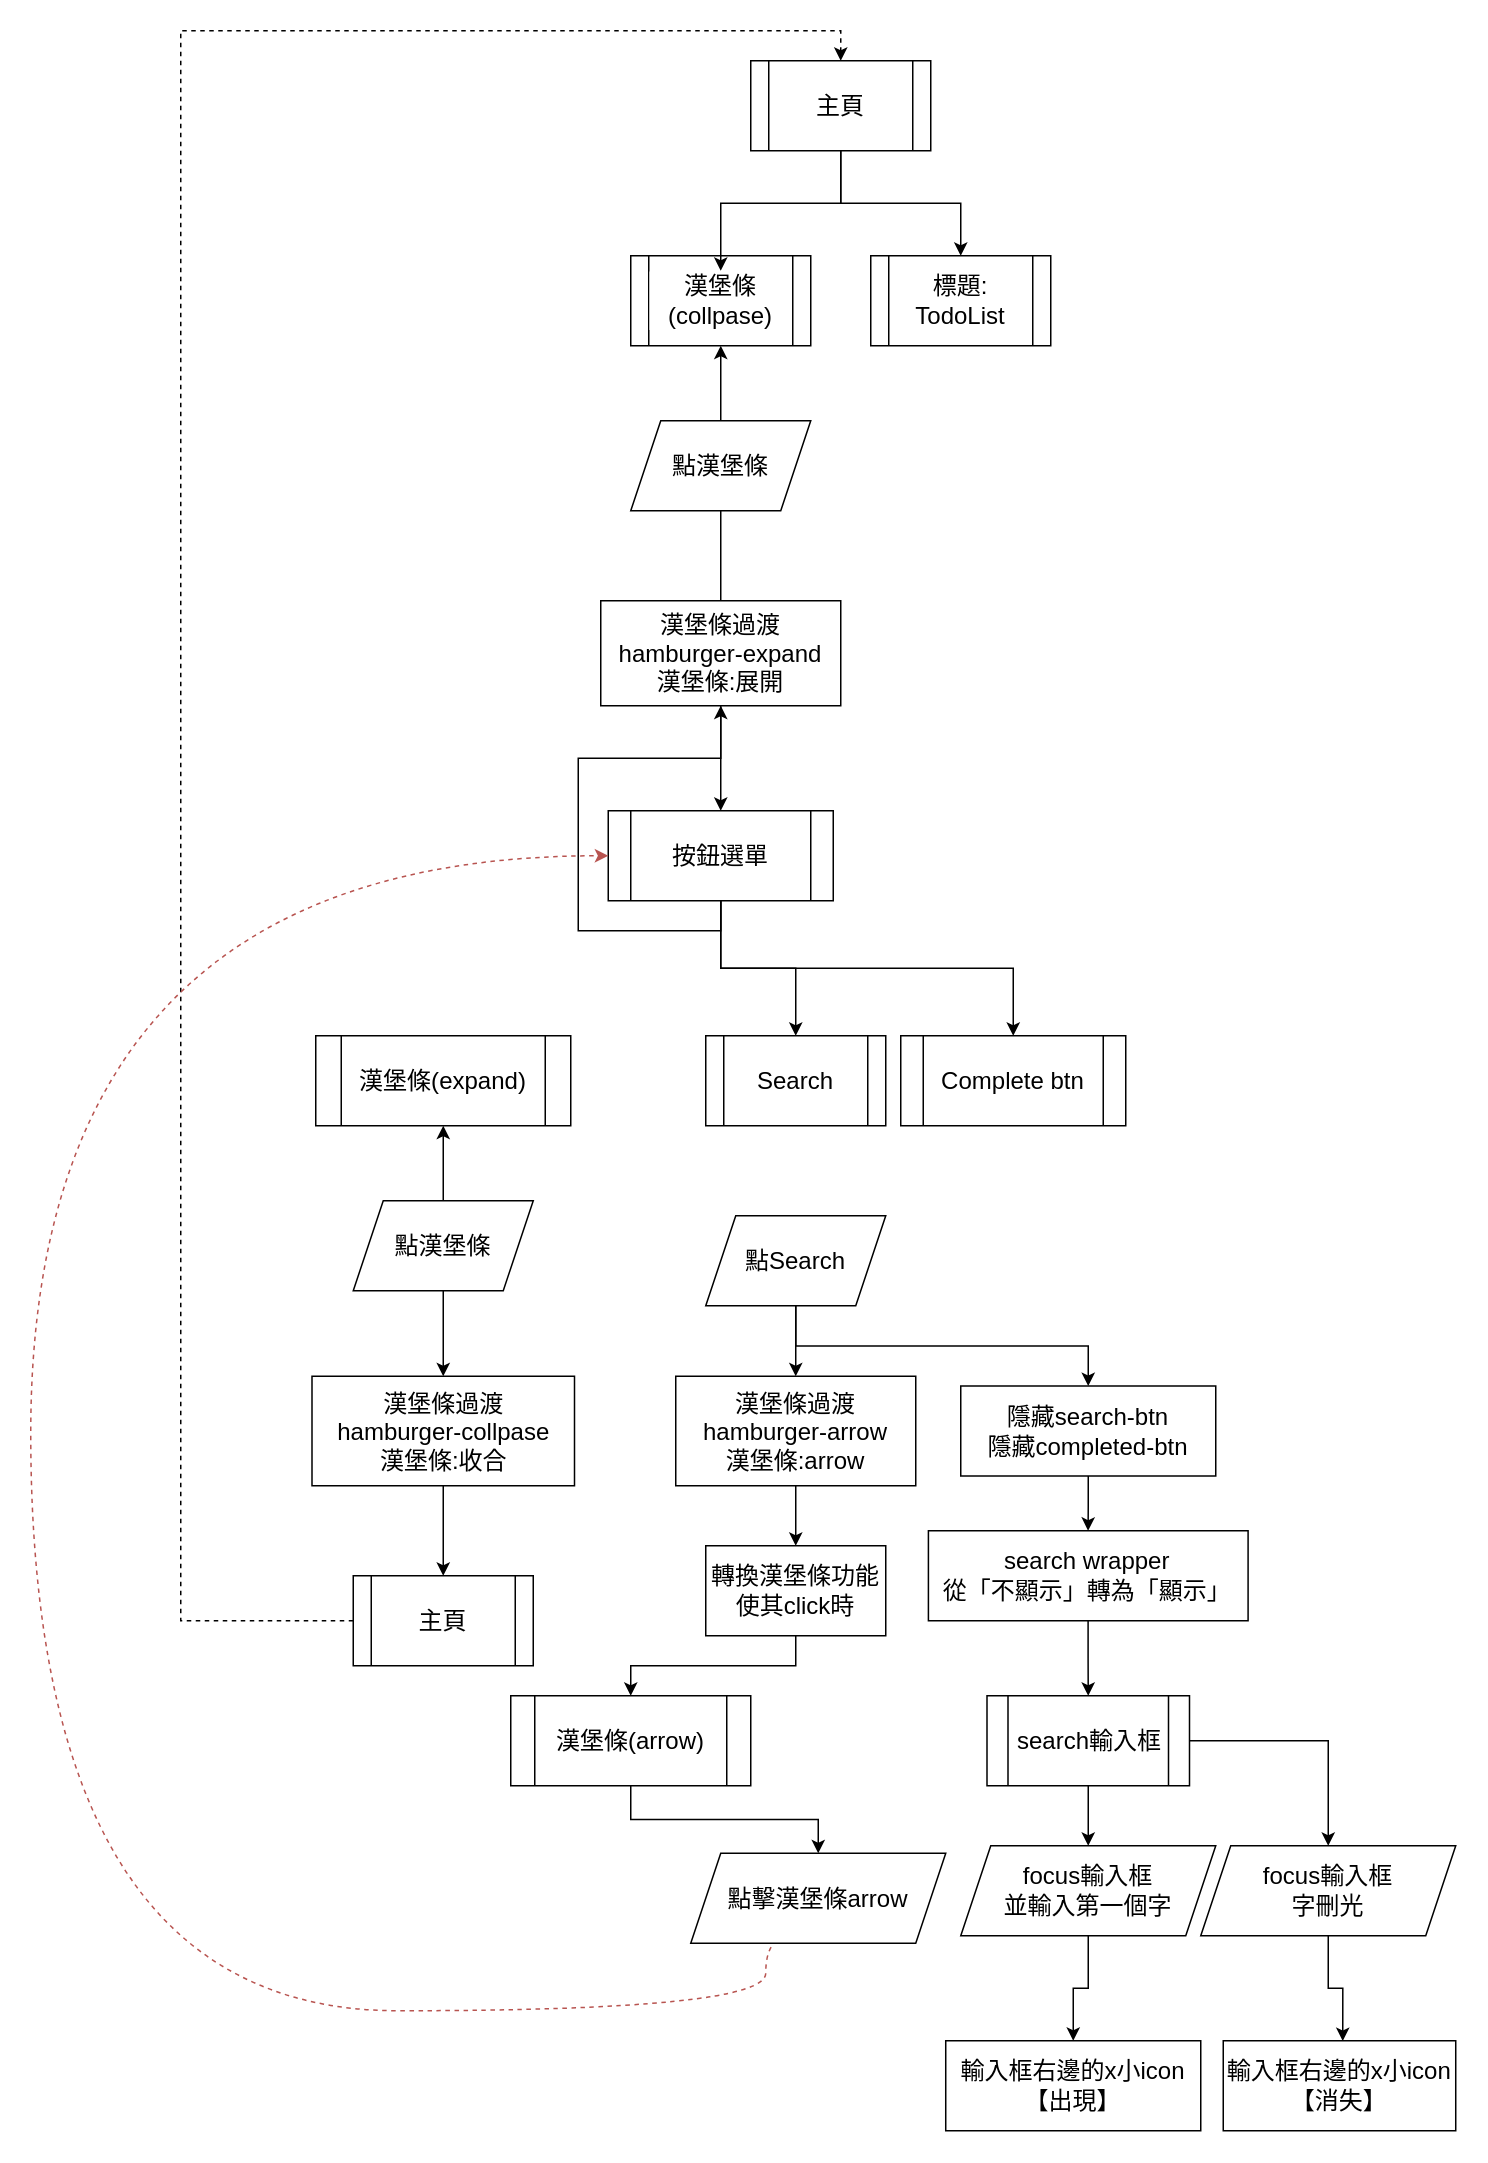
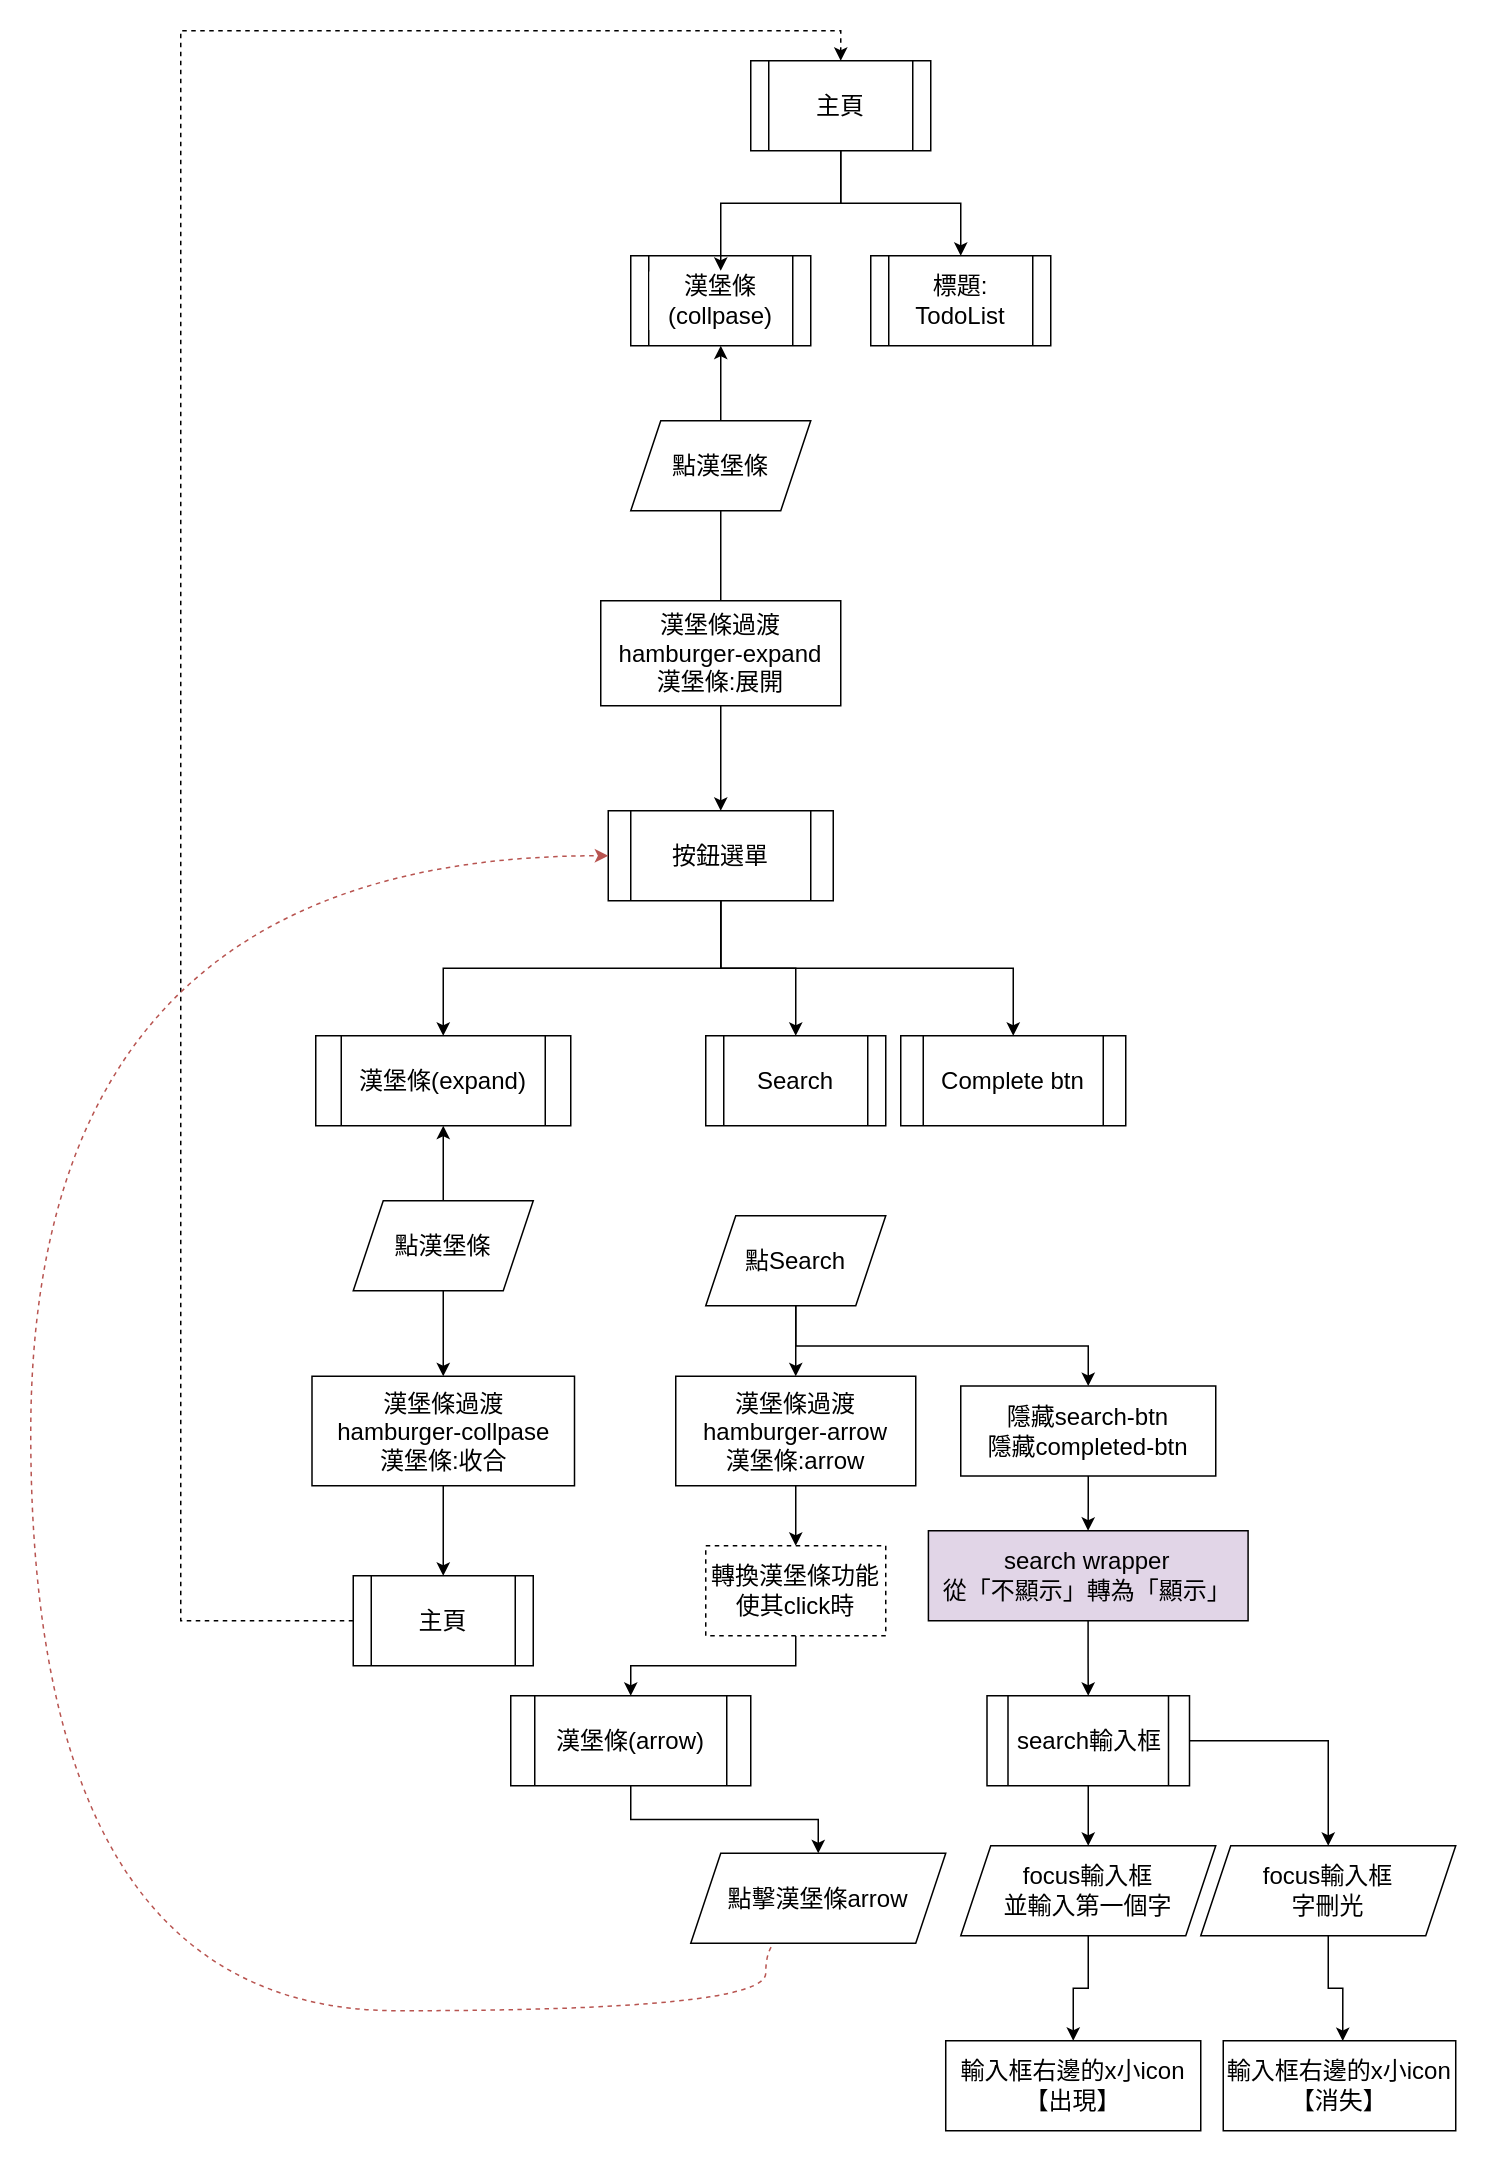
edge "按鈕選單" -> "漢堡條過渡hamburger-expand漢堡條:展開": now "按鈕選單" -> "漢堡條(expand)"
node "search wrapper 從「不顯示」轉為「顯示」": fillcolor #ffffff -> #e1d5e7
node "轉換漢堡條功能 使其click時": style solid -> dashed
